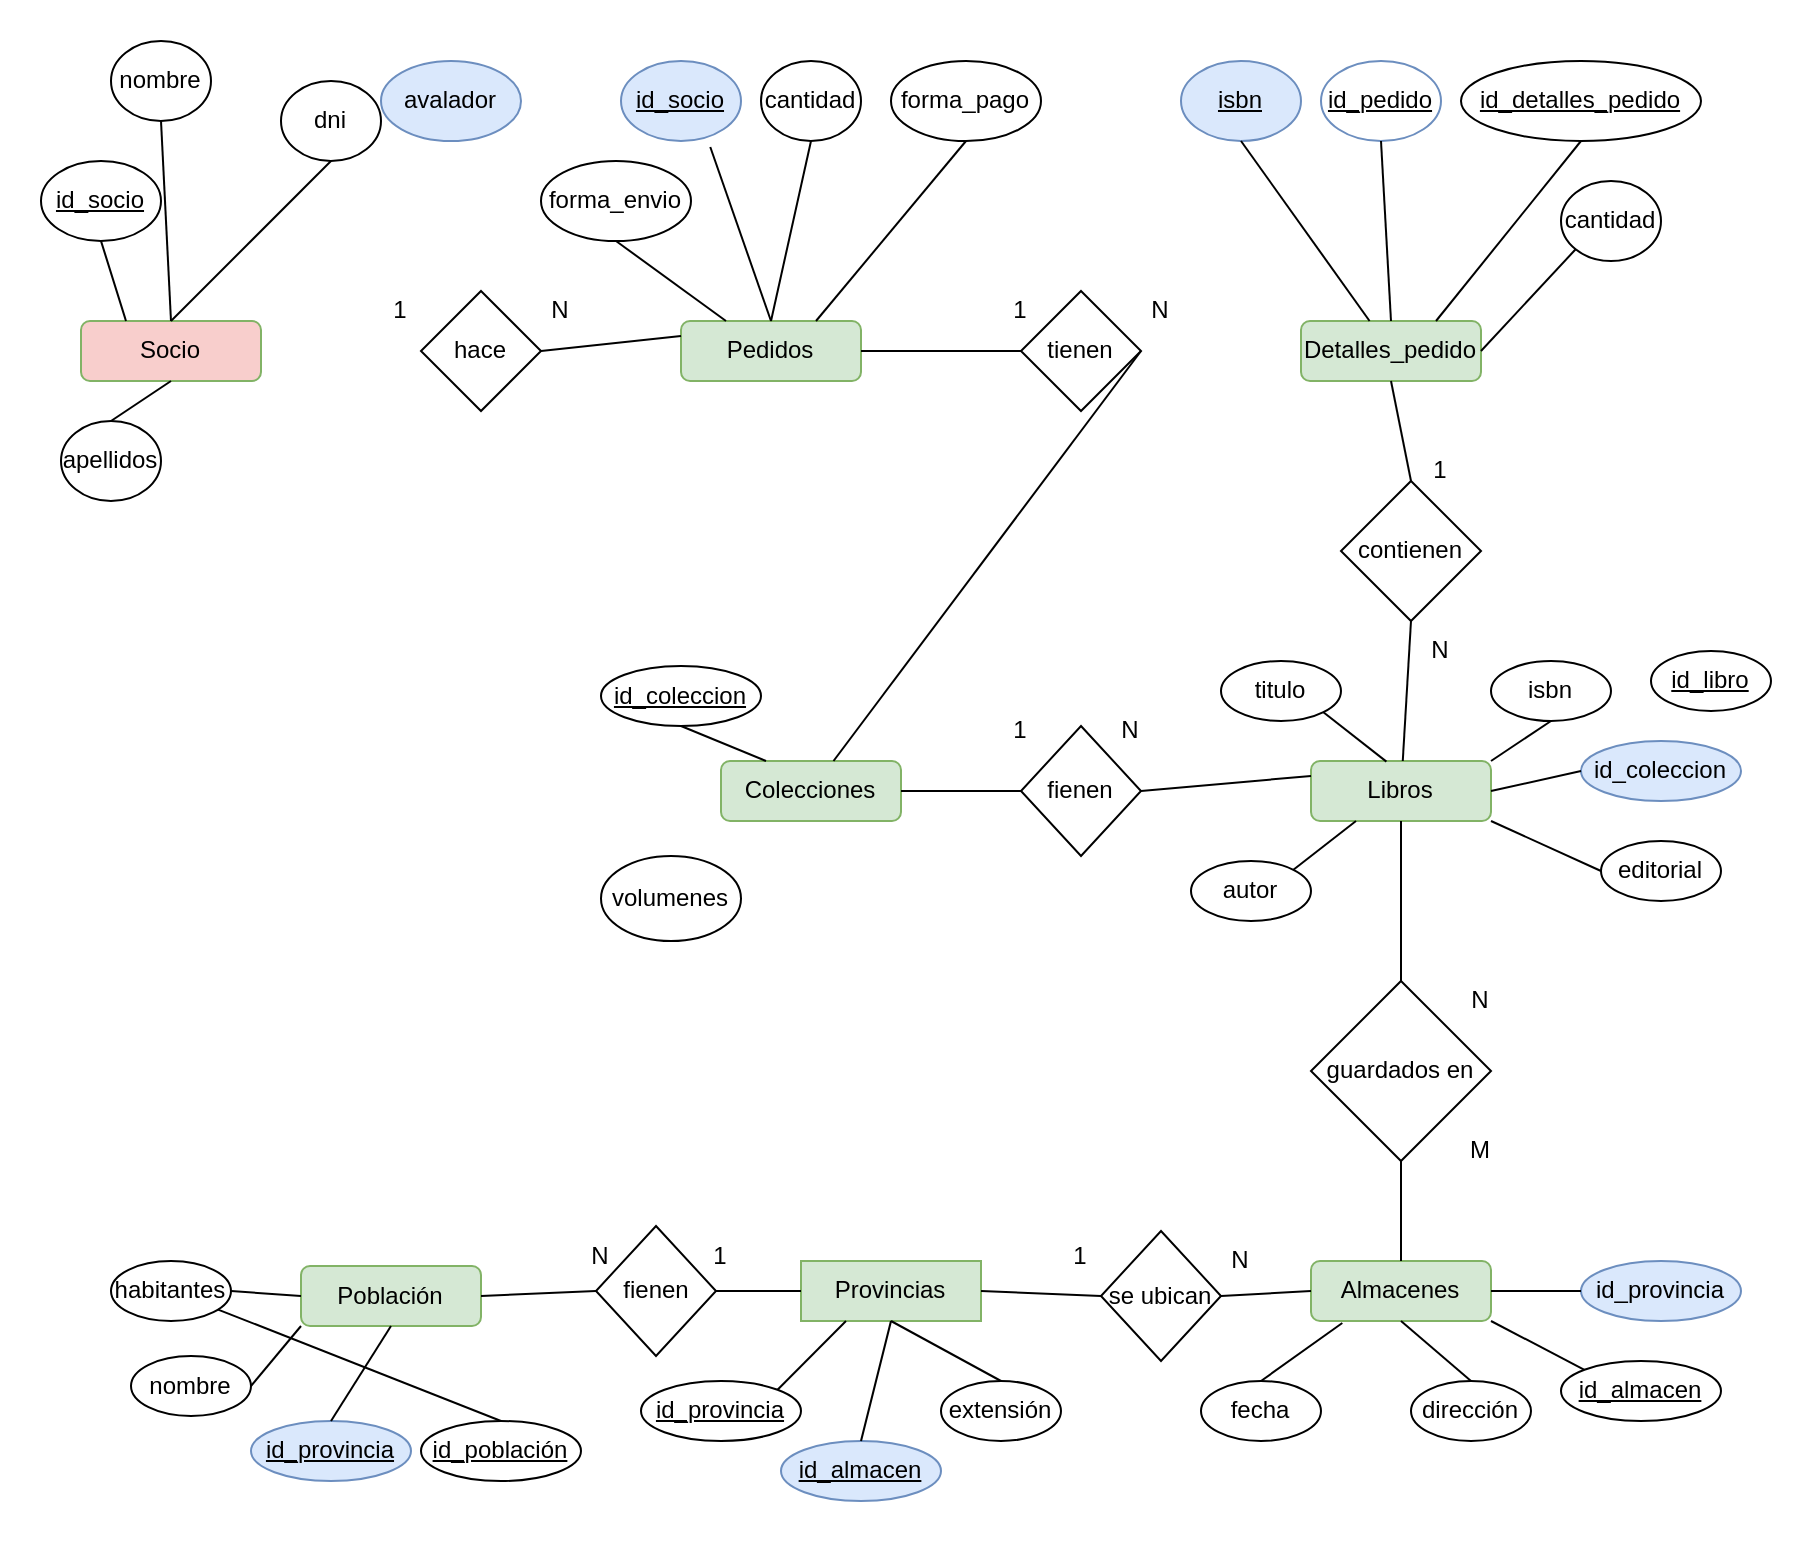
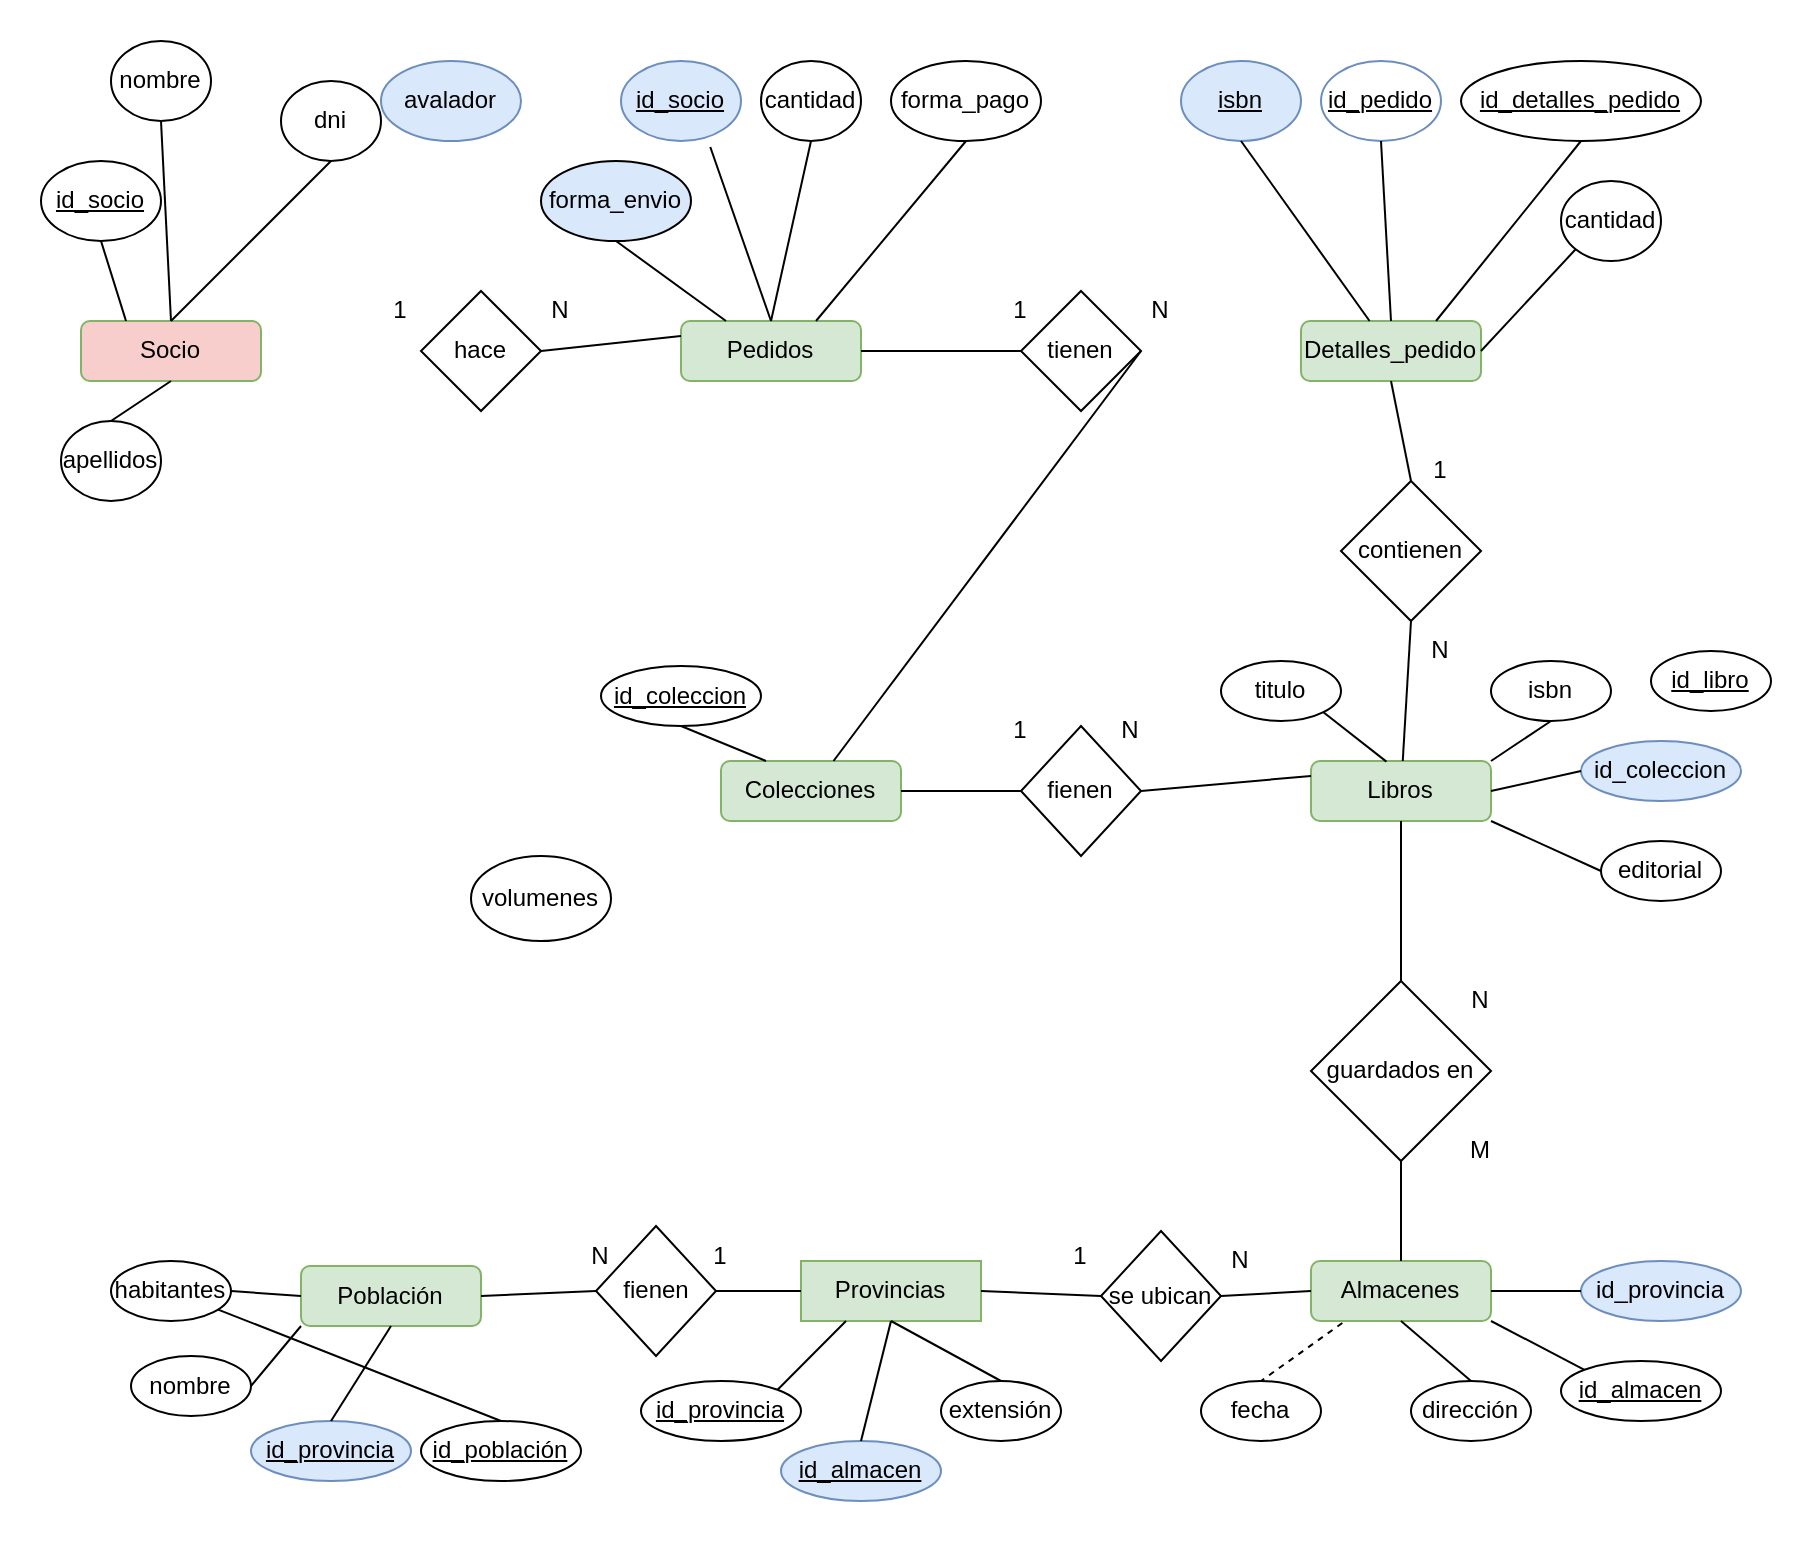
node "forma_envio": fillcolor #ffffff -> #dae8fc
edge "Libros" -- "autor": removed
node "autor": removed
node "volumenes": moved (671, 899) -> (541, 899)
edge "Almacenes" -- "fecha": style solid -> dashed
